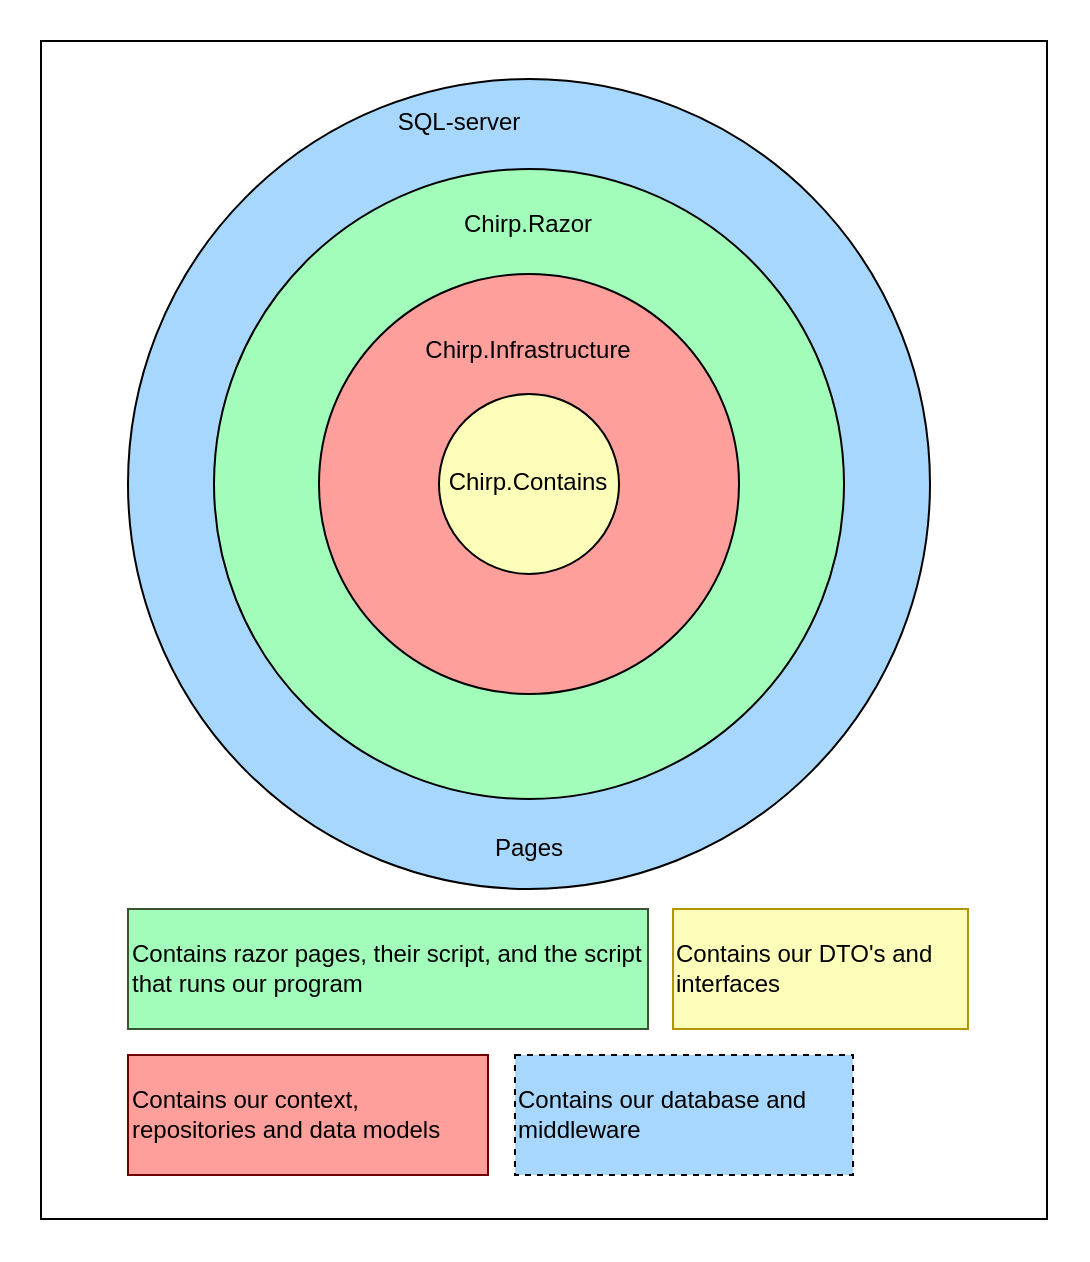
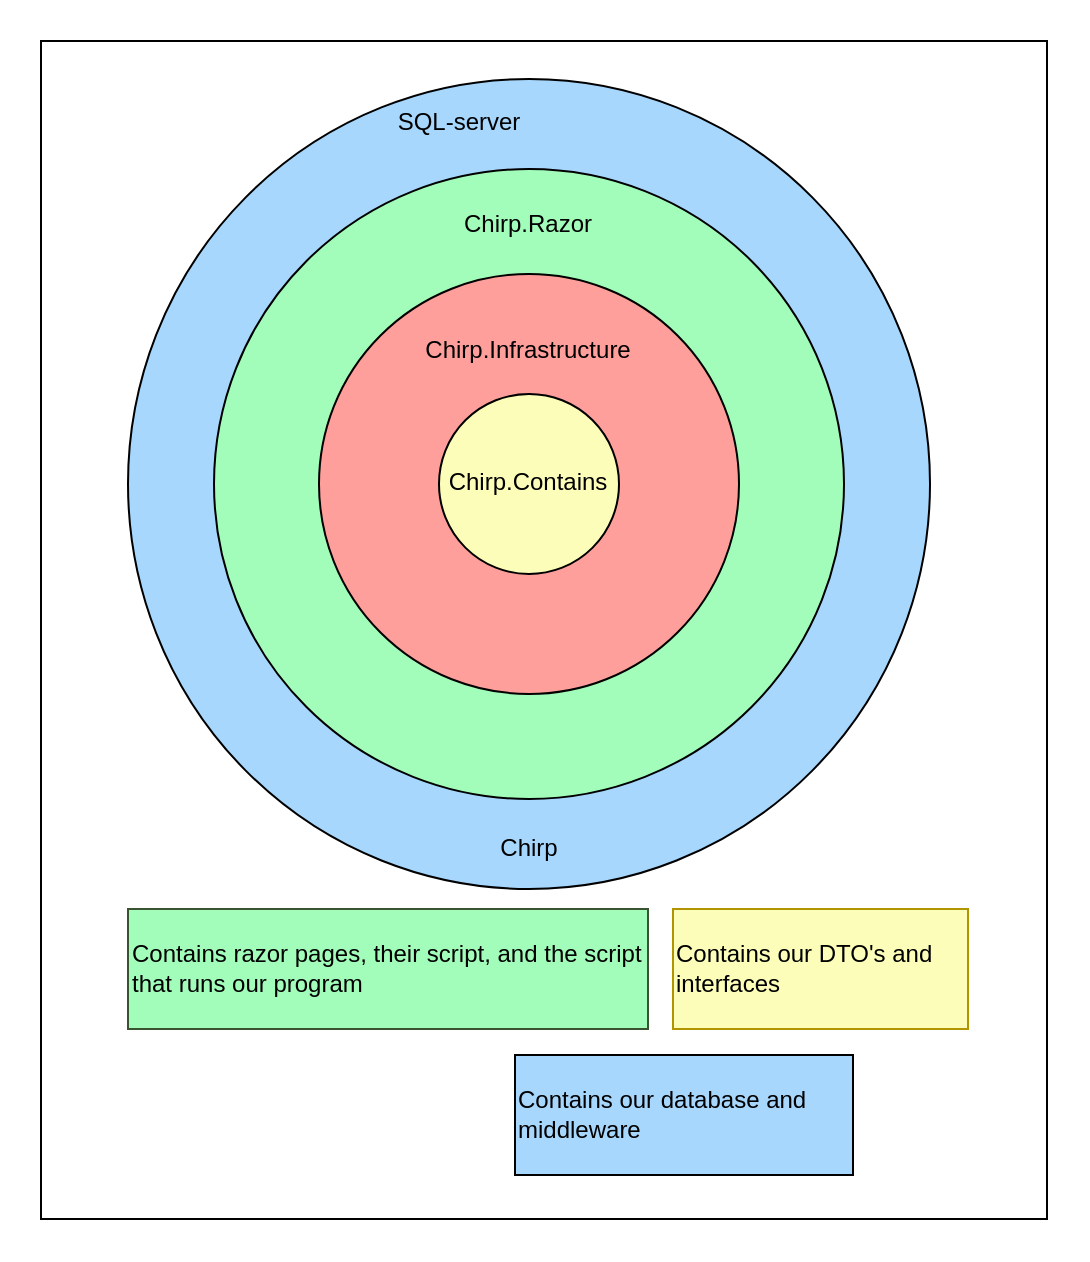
node "Pages": label "Pages" -> "Chirp"
node "Contains our context, repositories and data models": removed
node "Contains our database and middleware": style dashed -> solid
